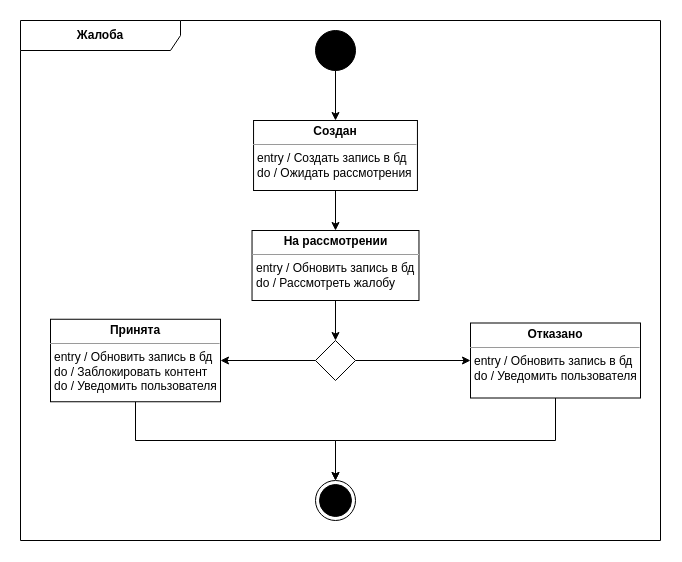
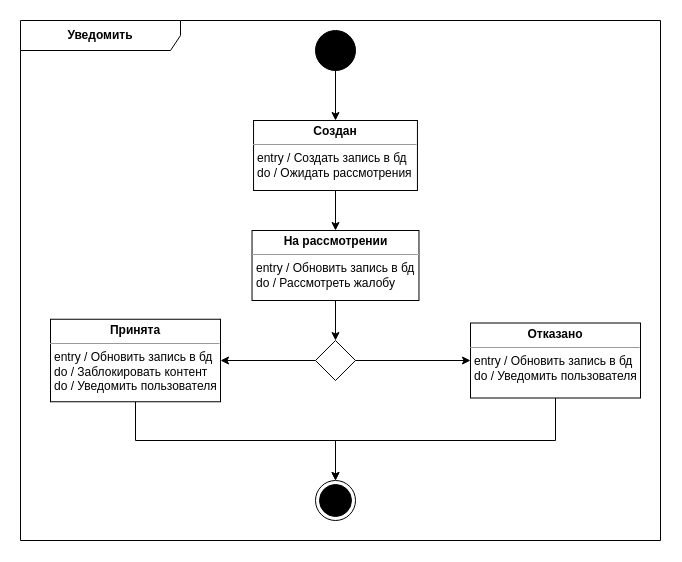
node "Жалоба": label "Жалоба" -> "Уведомить"
